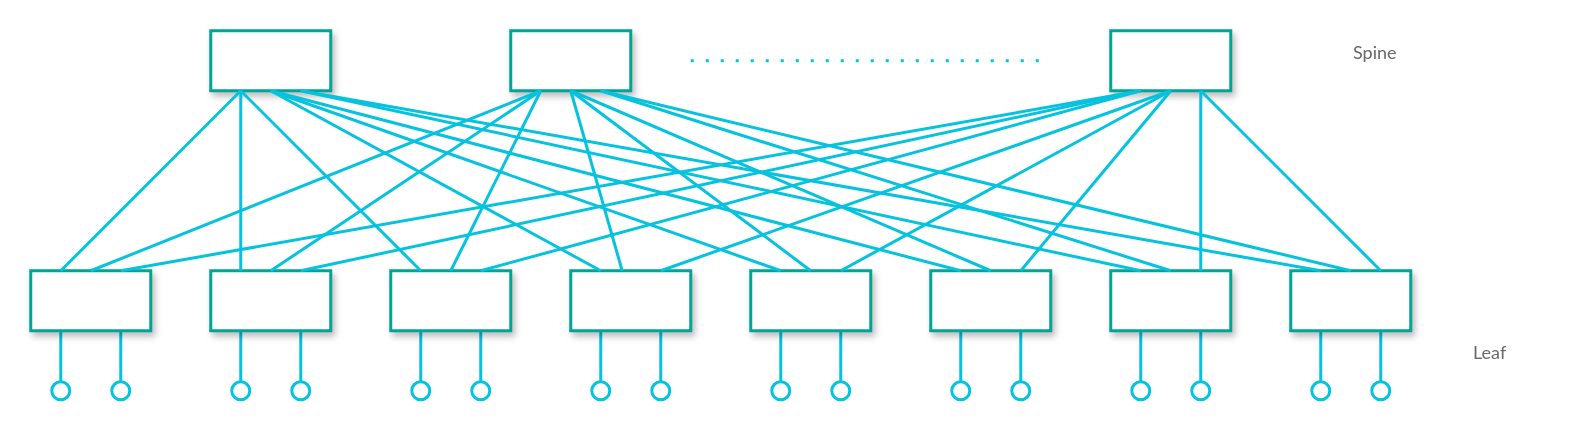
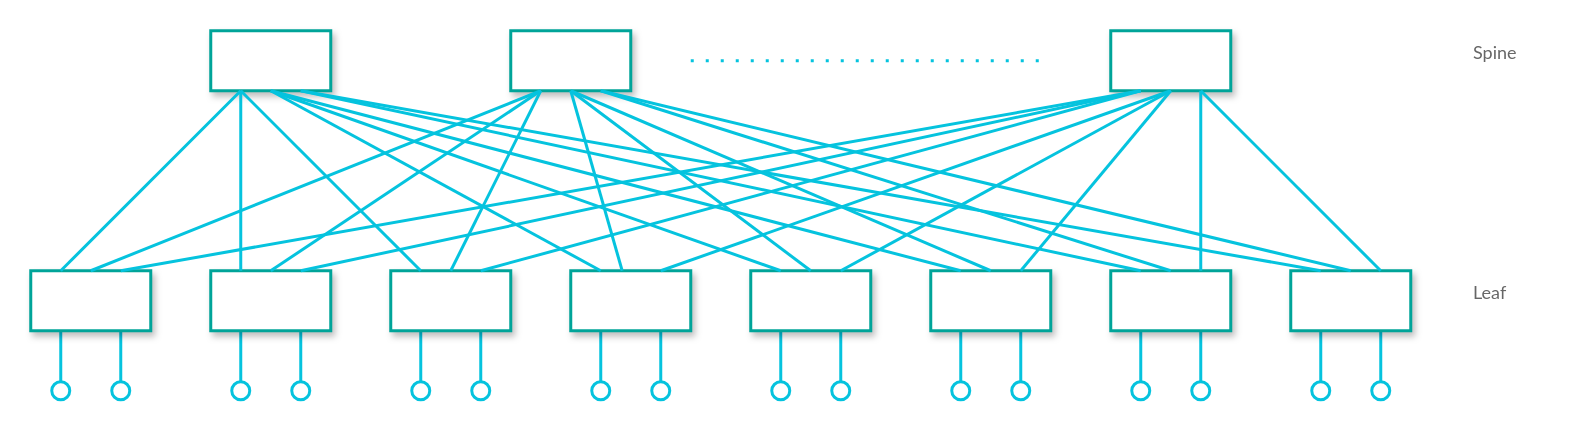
node "Spine": moved (1396, 53) -> (1516, 53)
node "Leaf": moved (1516, 353) -> (1516, 293)
